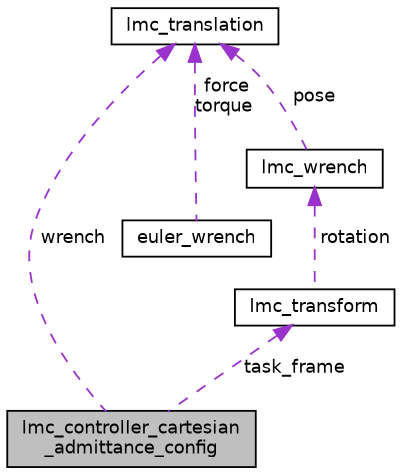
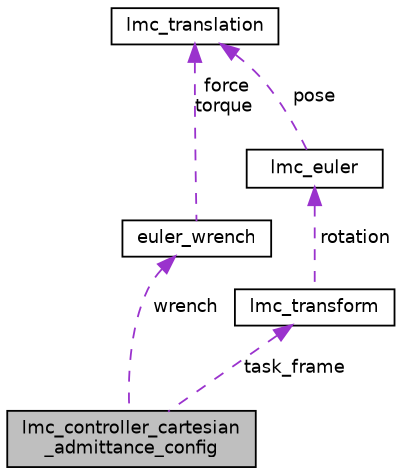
node "lmc_wrench": label "lmc_wrench" -> "lmc_euler"
edge "lmc_controller_cartesian _admittance_config" -> "lmc_translation": now "lmc_controller_cartesian _admittance_config" -> "euler_wrench"
